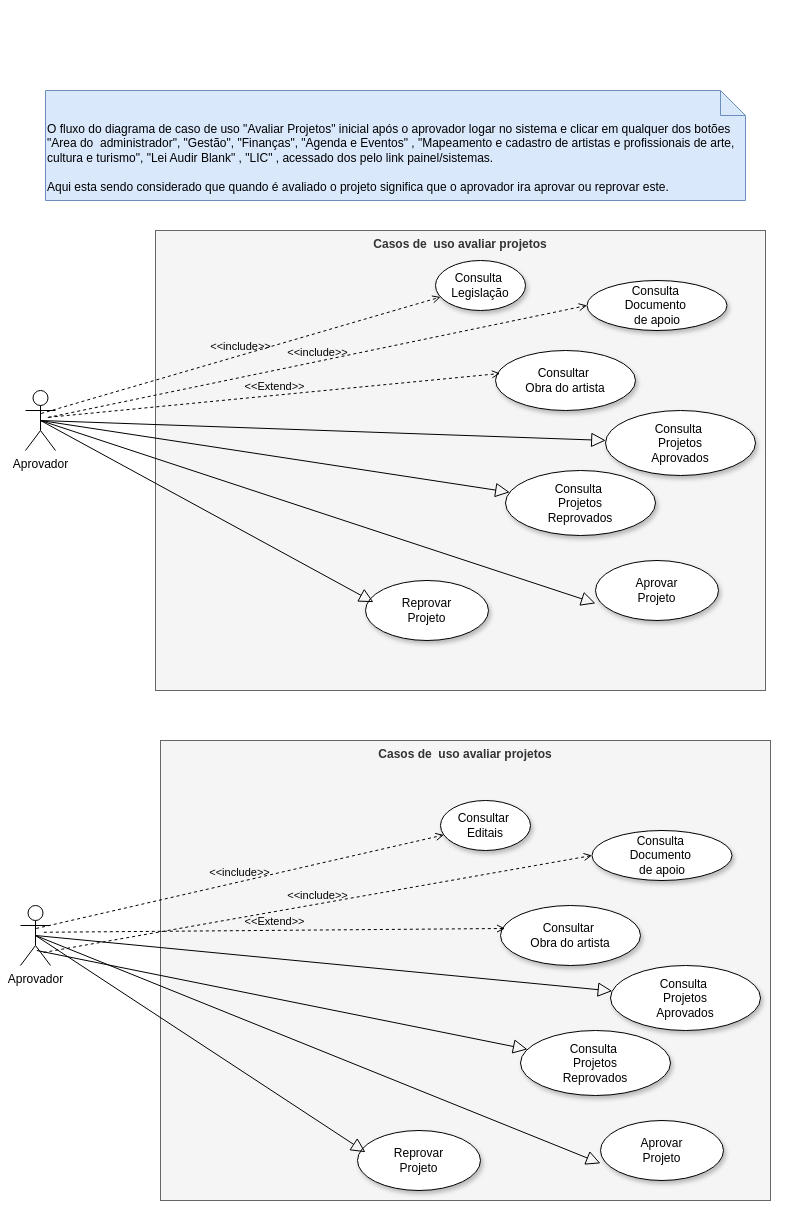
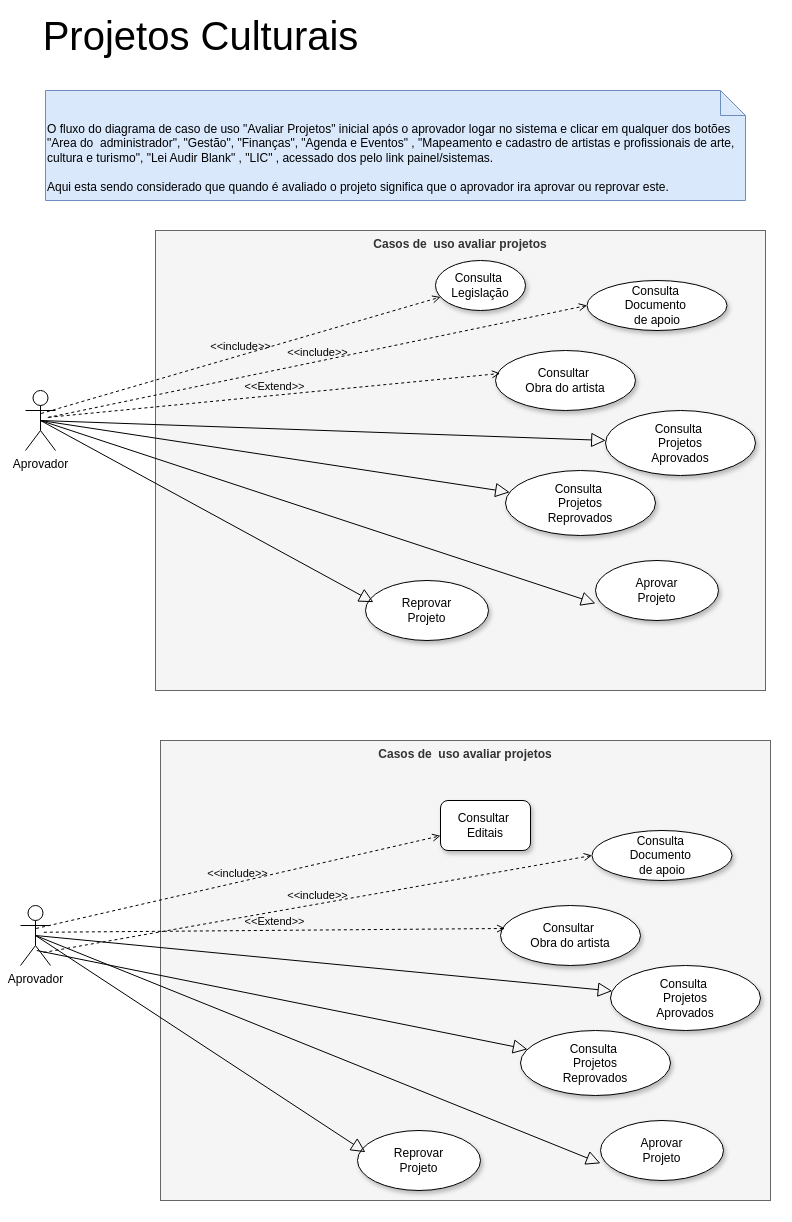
node "Projetos Culturais": added
node "Consultar Editais": shape ellipse -> rounded rectangle
